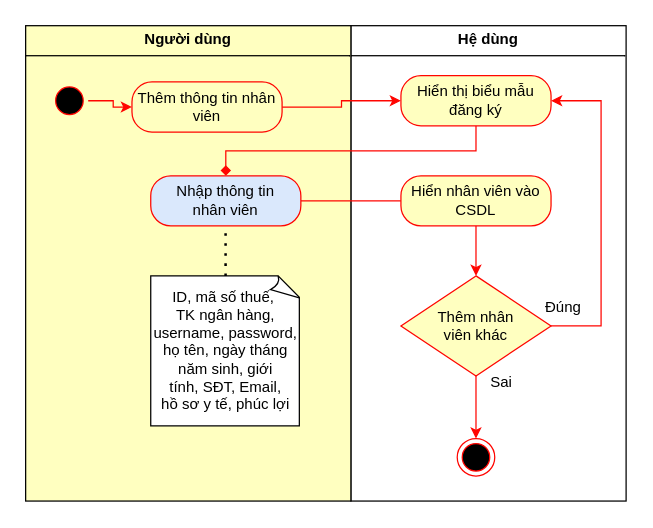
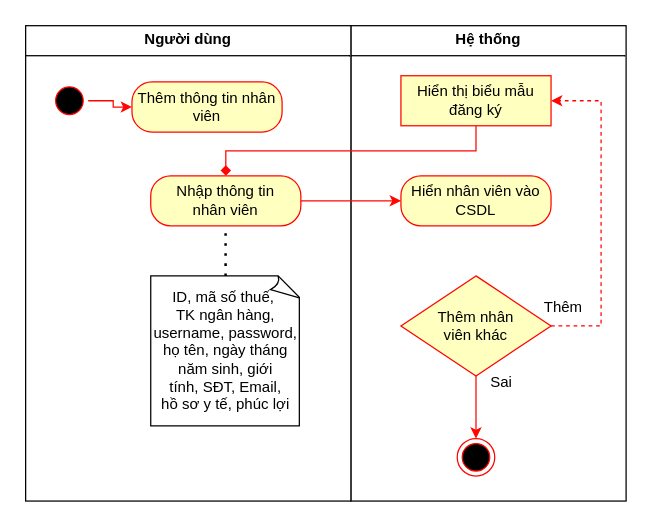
node "Hệ dùng": label "Hệ dùng" -> "Hệ thống"
node "Hiển thị biểu mẫu đăng ký": shape rounded rectangle -> rectangle
edge "Thêm thông tin nhân viên" -> "Hiển thị biểu mẫu đăng ký": removed
node "Nhập thông tin nhân viên": fillcolor #dae8fc -> #ffffc0
edge "Nhập thông tin nhân viên" -- "Hiển nhân viên vào CSDL": arrowhead none -> classic
edge "Thêm nhân viên khác" -> "Hiển thị biểu mẫu đăng ký": style solid -> dashed
edge "Hiển nhân viên vào CSDL" -> "Thêm nhân viên khác": removed
node "Người dùng": fillcolor #ffffc0 -> #ffffff
node "Đúng": label "Đúng" -> "Thêm"
